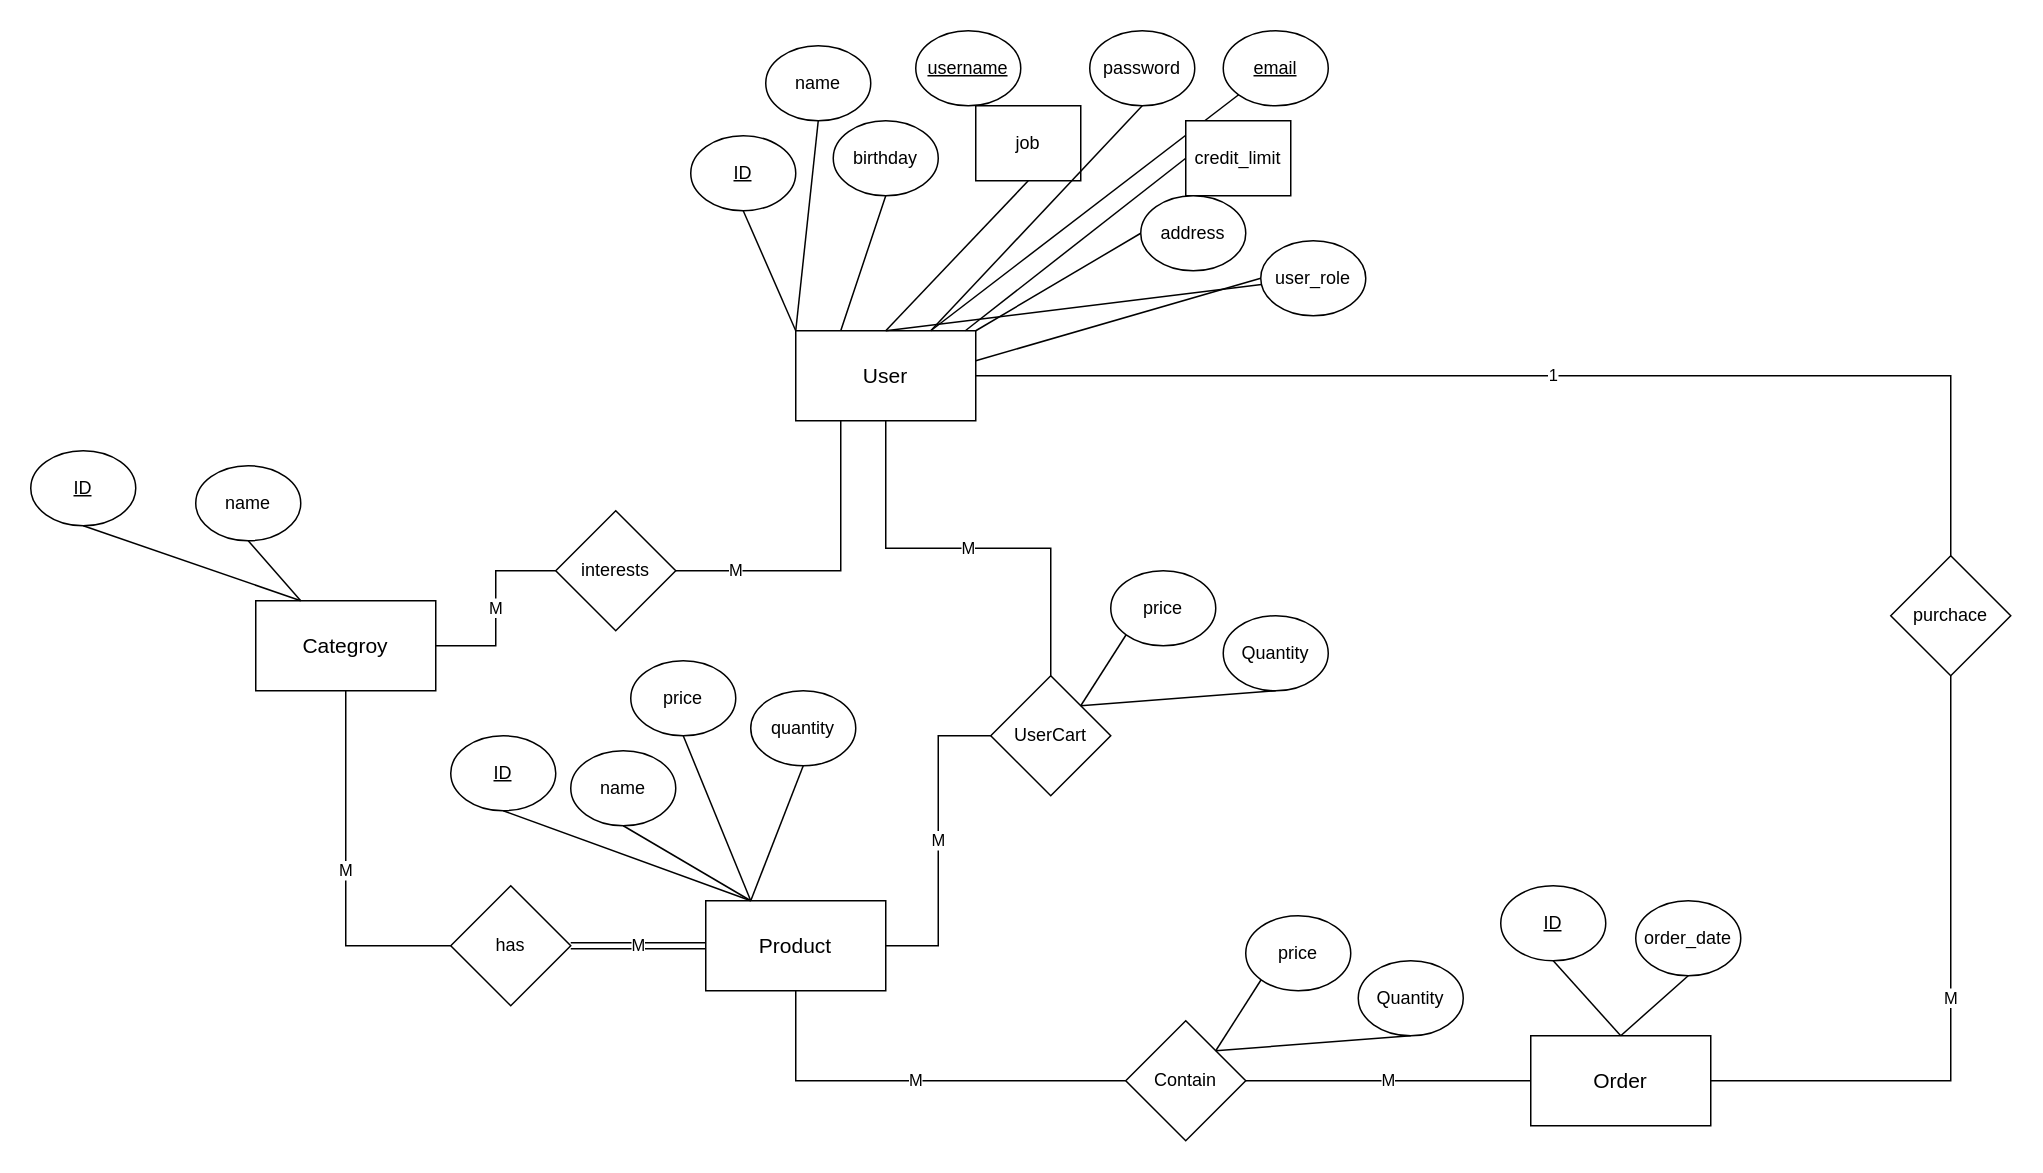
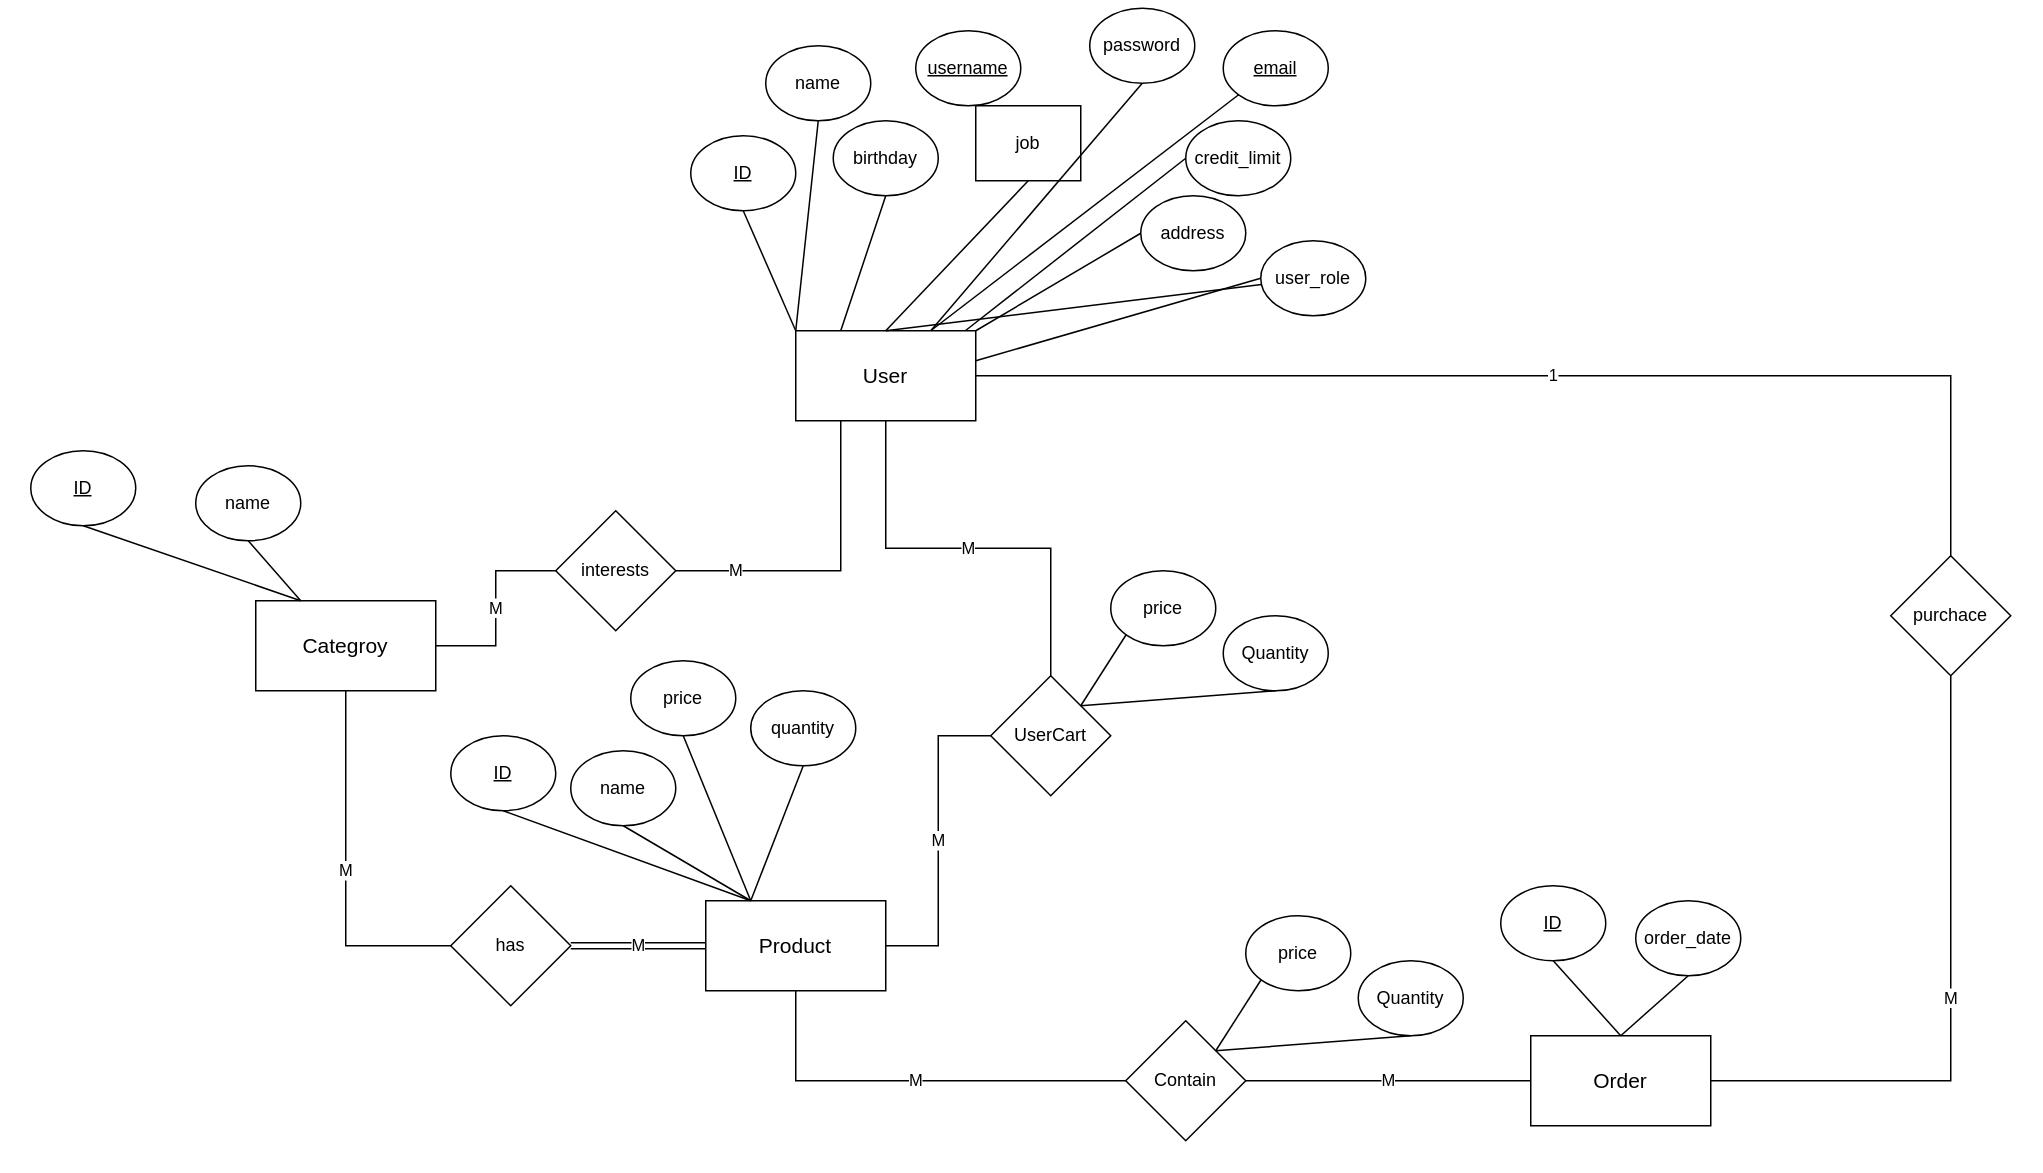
node "password": moved (1142, 68) -> (1142, 46)
node "credit_limit": shape rectangle -> ellipse
